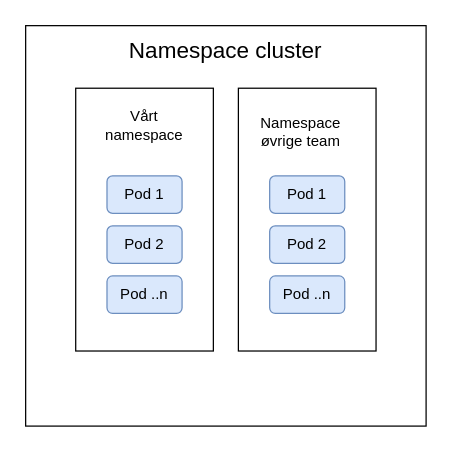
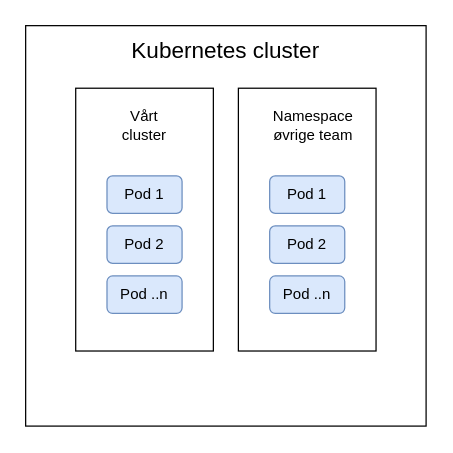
node "Namespace cluster": label "Namespace cluster" -> "Kubernetes cluster"
node "Vårt namespace": label "Vårt namespace" -> "Vårt cluster"
node "Namespace øvrige team": moved (301, 132) -> (313, 126)
